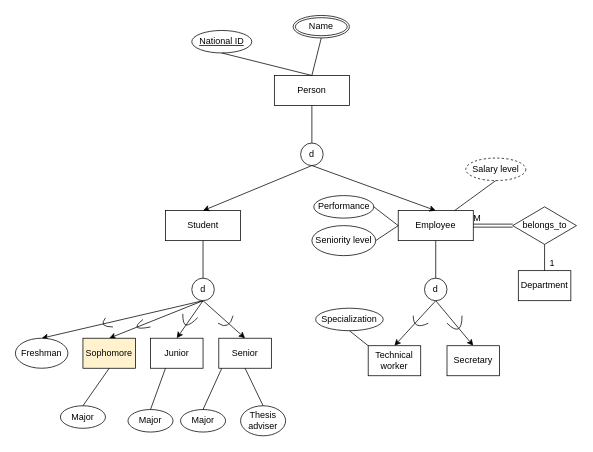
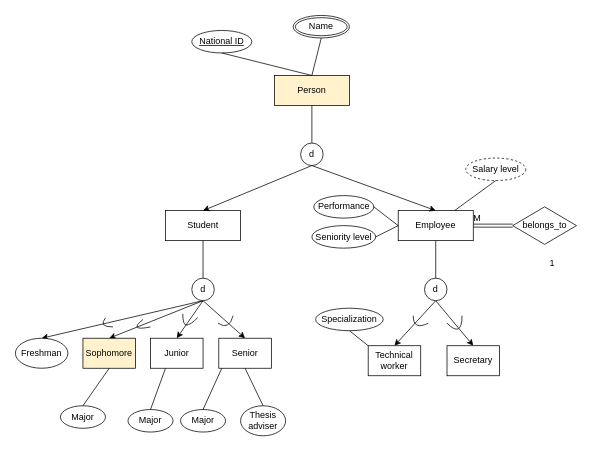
node "Person": fillcolor #ffffff -> #fff2cc
node "Seniority level": size 64x30 -> 64x23
edge "belongs_to" -- "Department": removed
node "Department": removed
